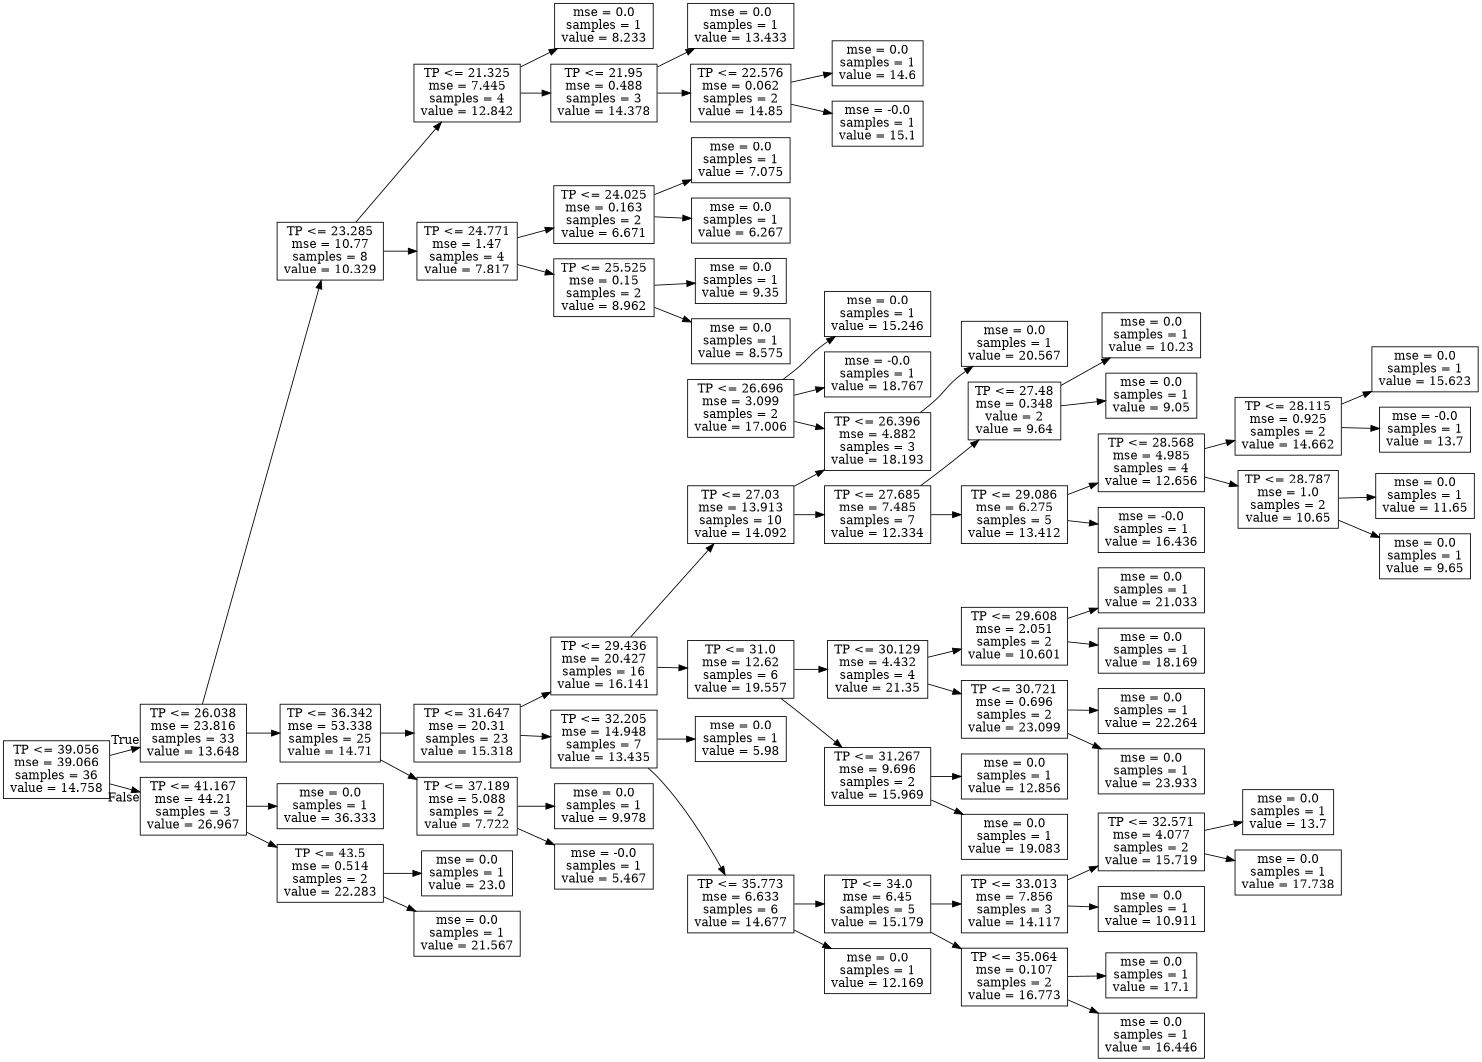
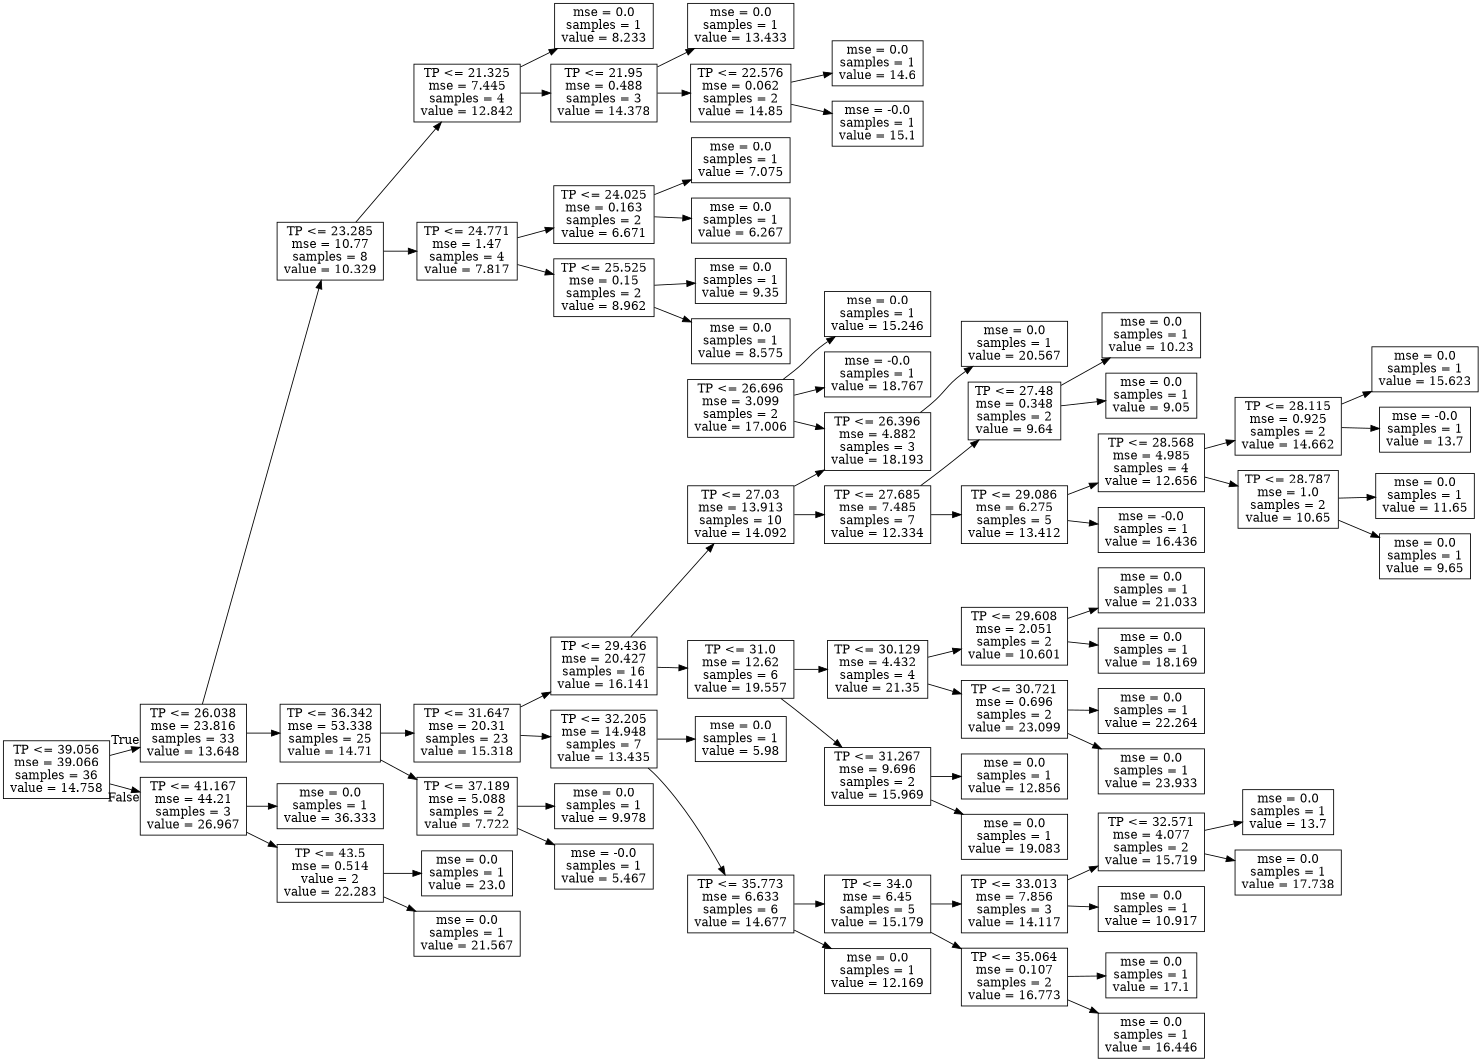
node "TP <= 27.48 mse = 0.348 value = 2 value = 9.64": label "TP <= 27.48 mse = 0.348 value = 2 value = 9.64" -> "TP <= 27.48 mse = 0.348 samples = 2 value = 9.64"
node "TP <= 43.5 mse = 0.514 samples = 2 value = 22.283": label "TP <= 43.5 mse = 0.514 samples = 2 value = 22.283" -> "TP <= 43.5 mse = 0.514 value = 2 value = 22.283"
node "mse = 0.0 samples = 1 value = 10.911": label "mse = 0.0 samples = 1 value = 10.911" -> "mse = 0.0 samples = 1 value = 10.917"
